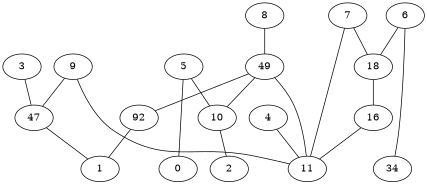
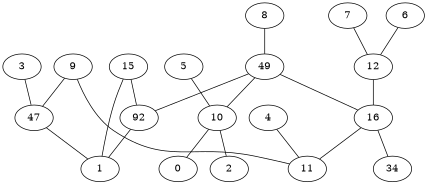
node "15": added
node "18": label "18" -> "12"
edge "7" -- "11": removed
edge "6" -- "34": now "16" -- "34"
edge "49" -- "11": now "49" -- "16"
edge "5" -- "0": now "10" -- "0"
